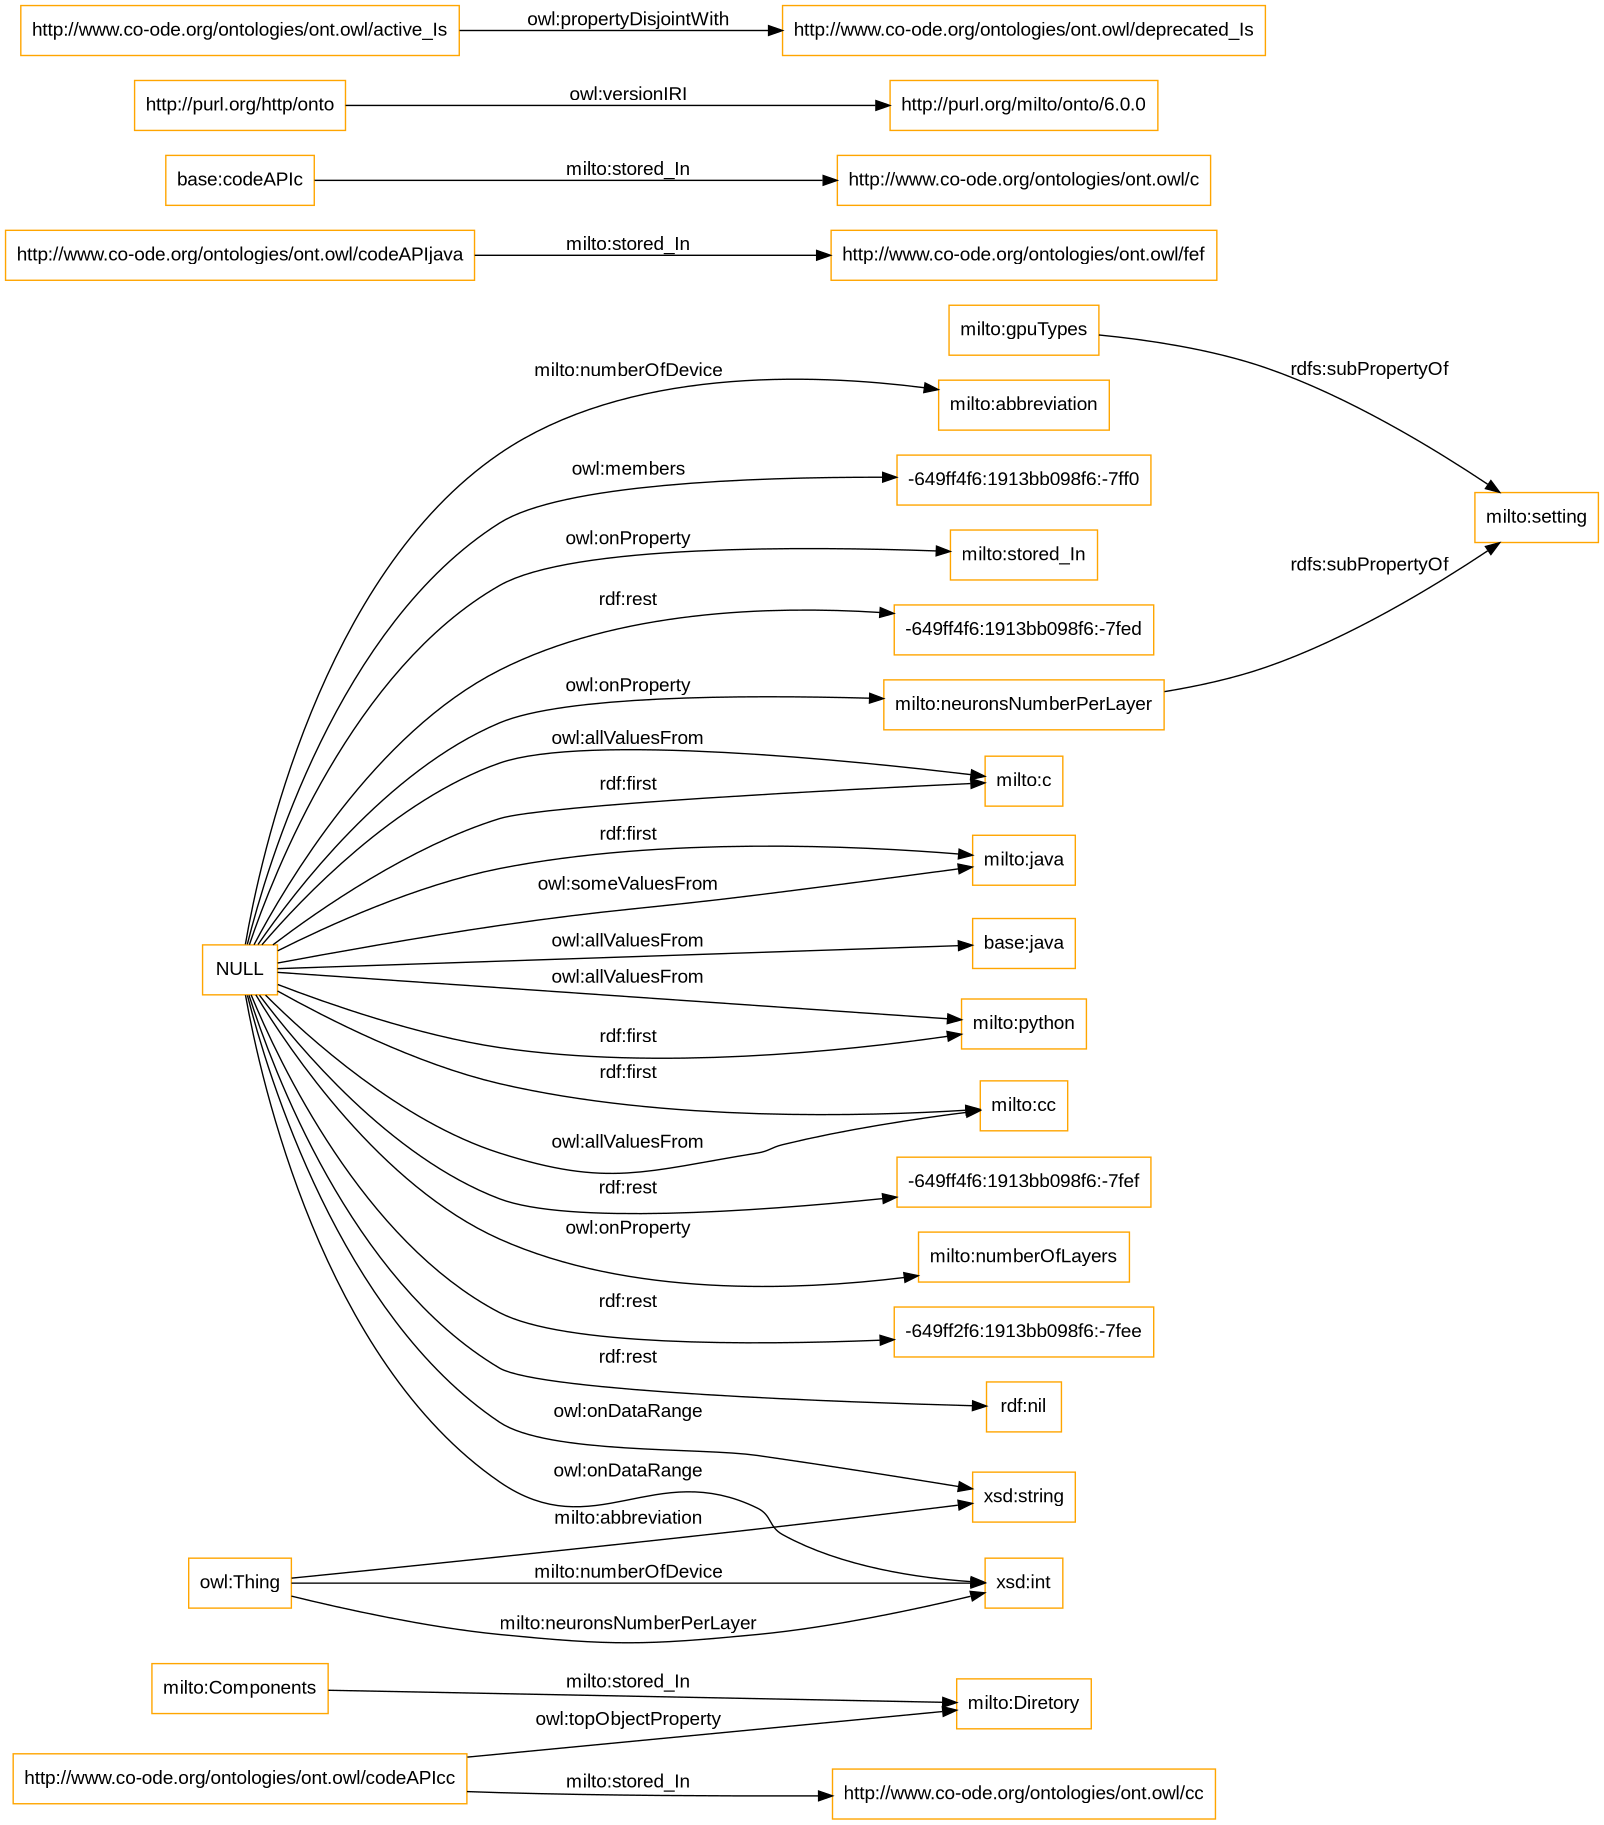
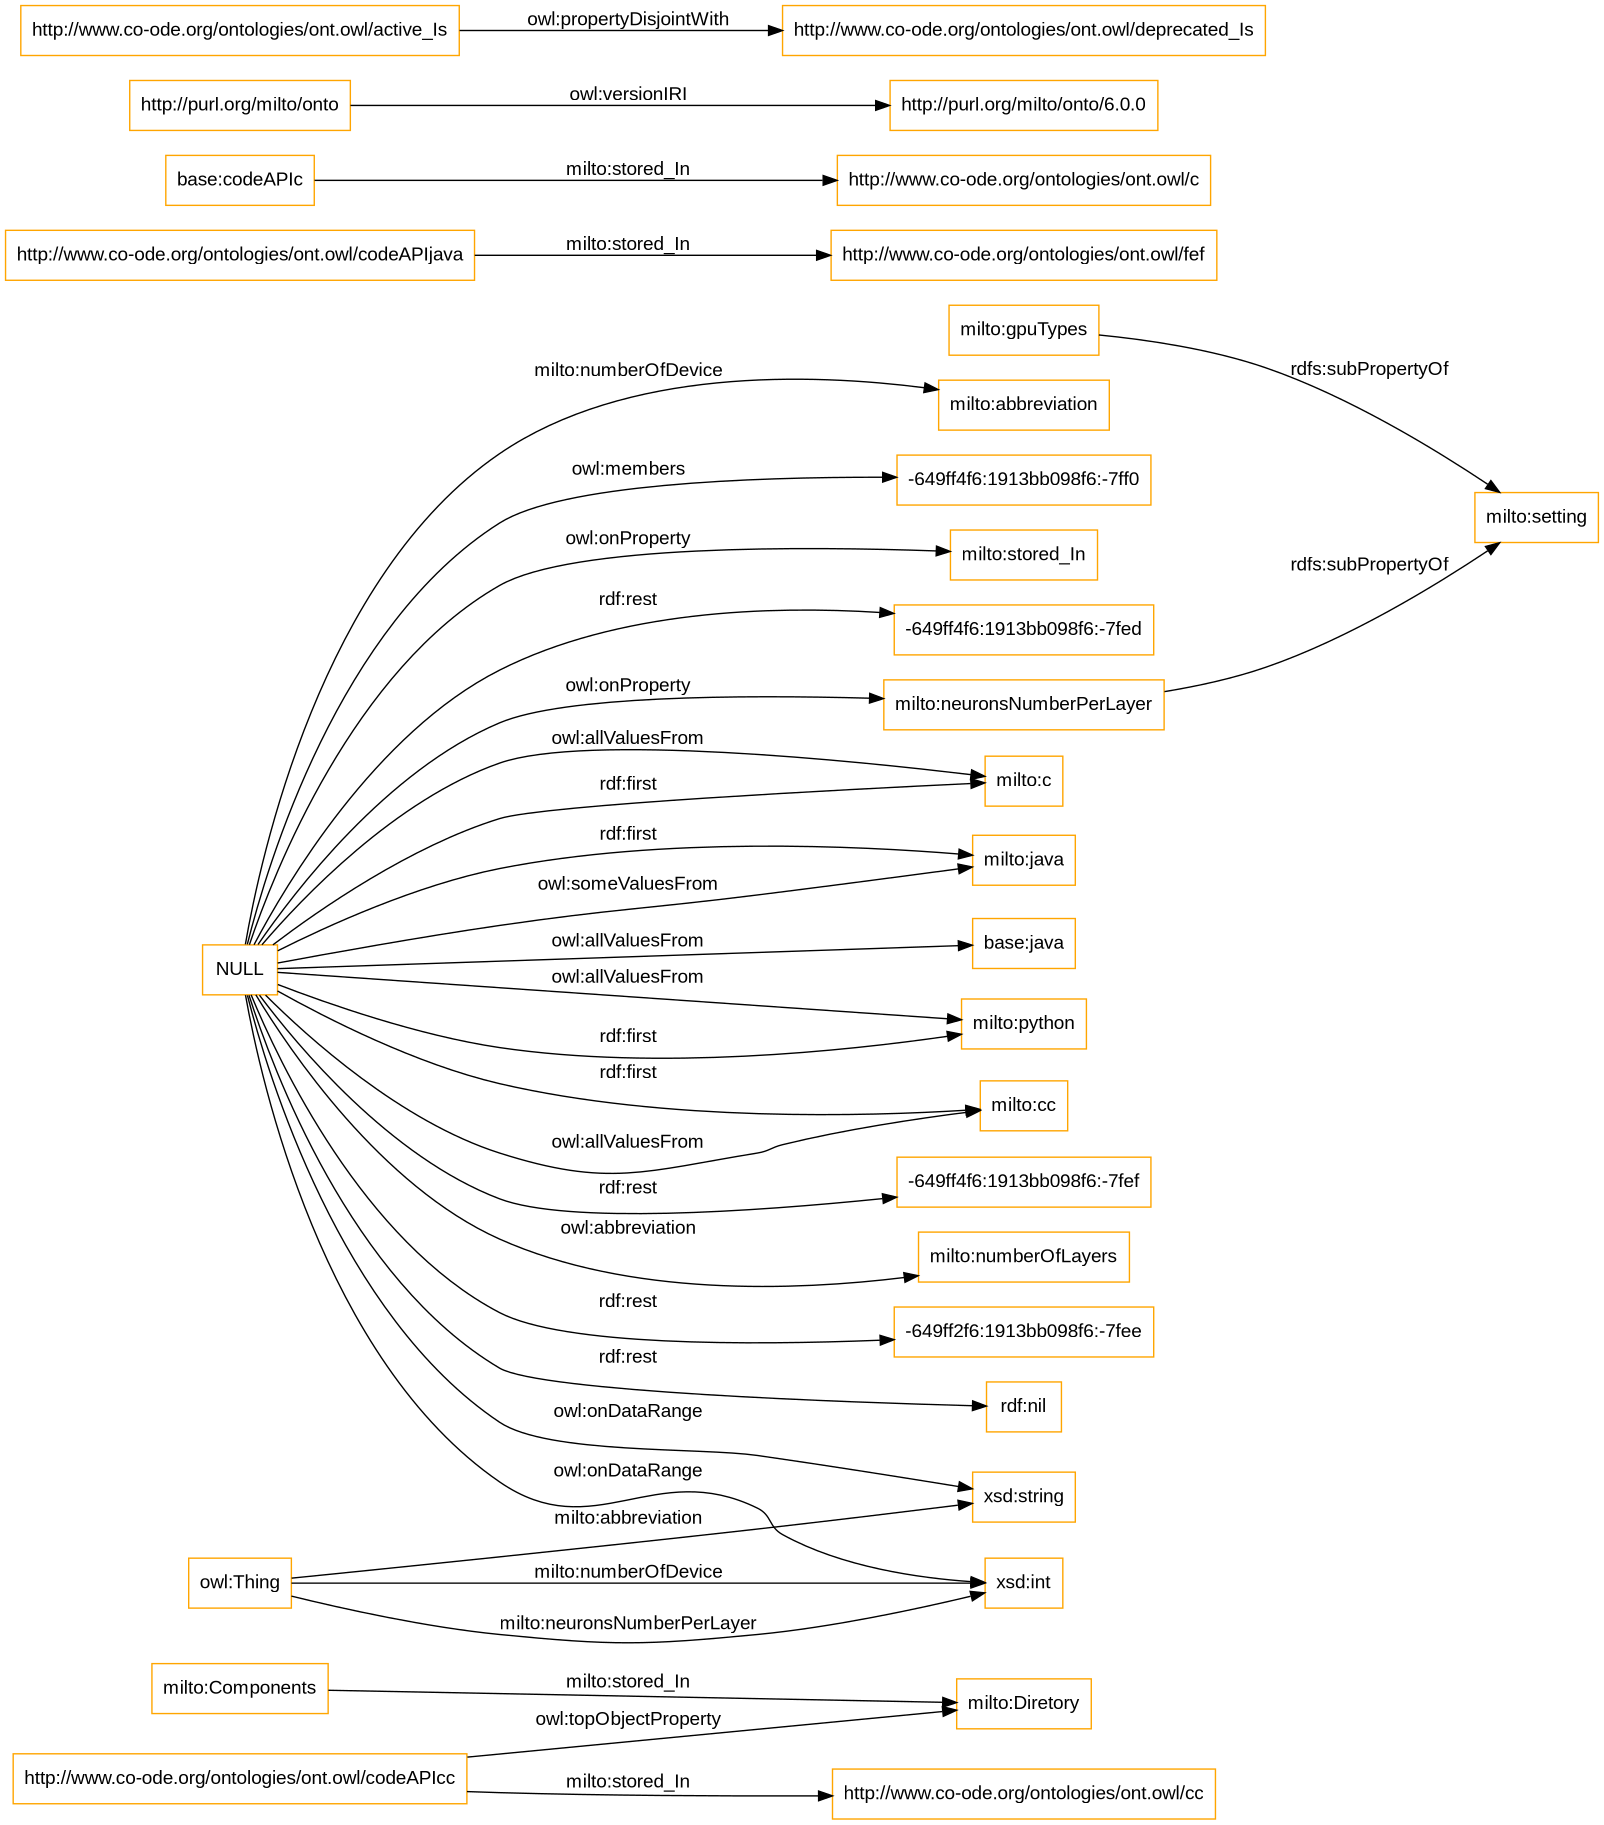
node "http://purl.org/http/onto": label "http://purl.org/http/onto" -> "http://purl.org/milto/onto"
edge "NULL" -> "milto:numberOfLayers": label "owl:onProperty" -> "owl:abbreviation"
